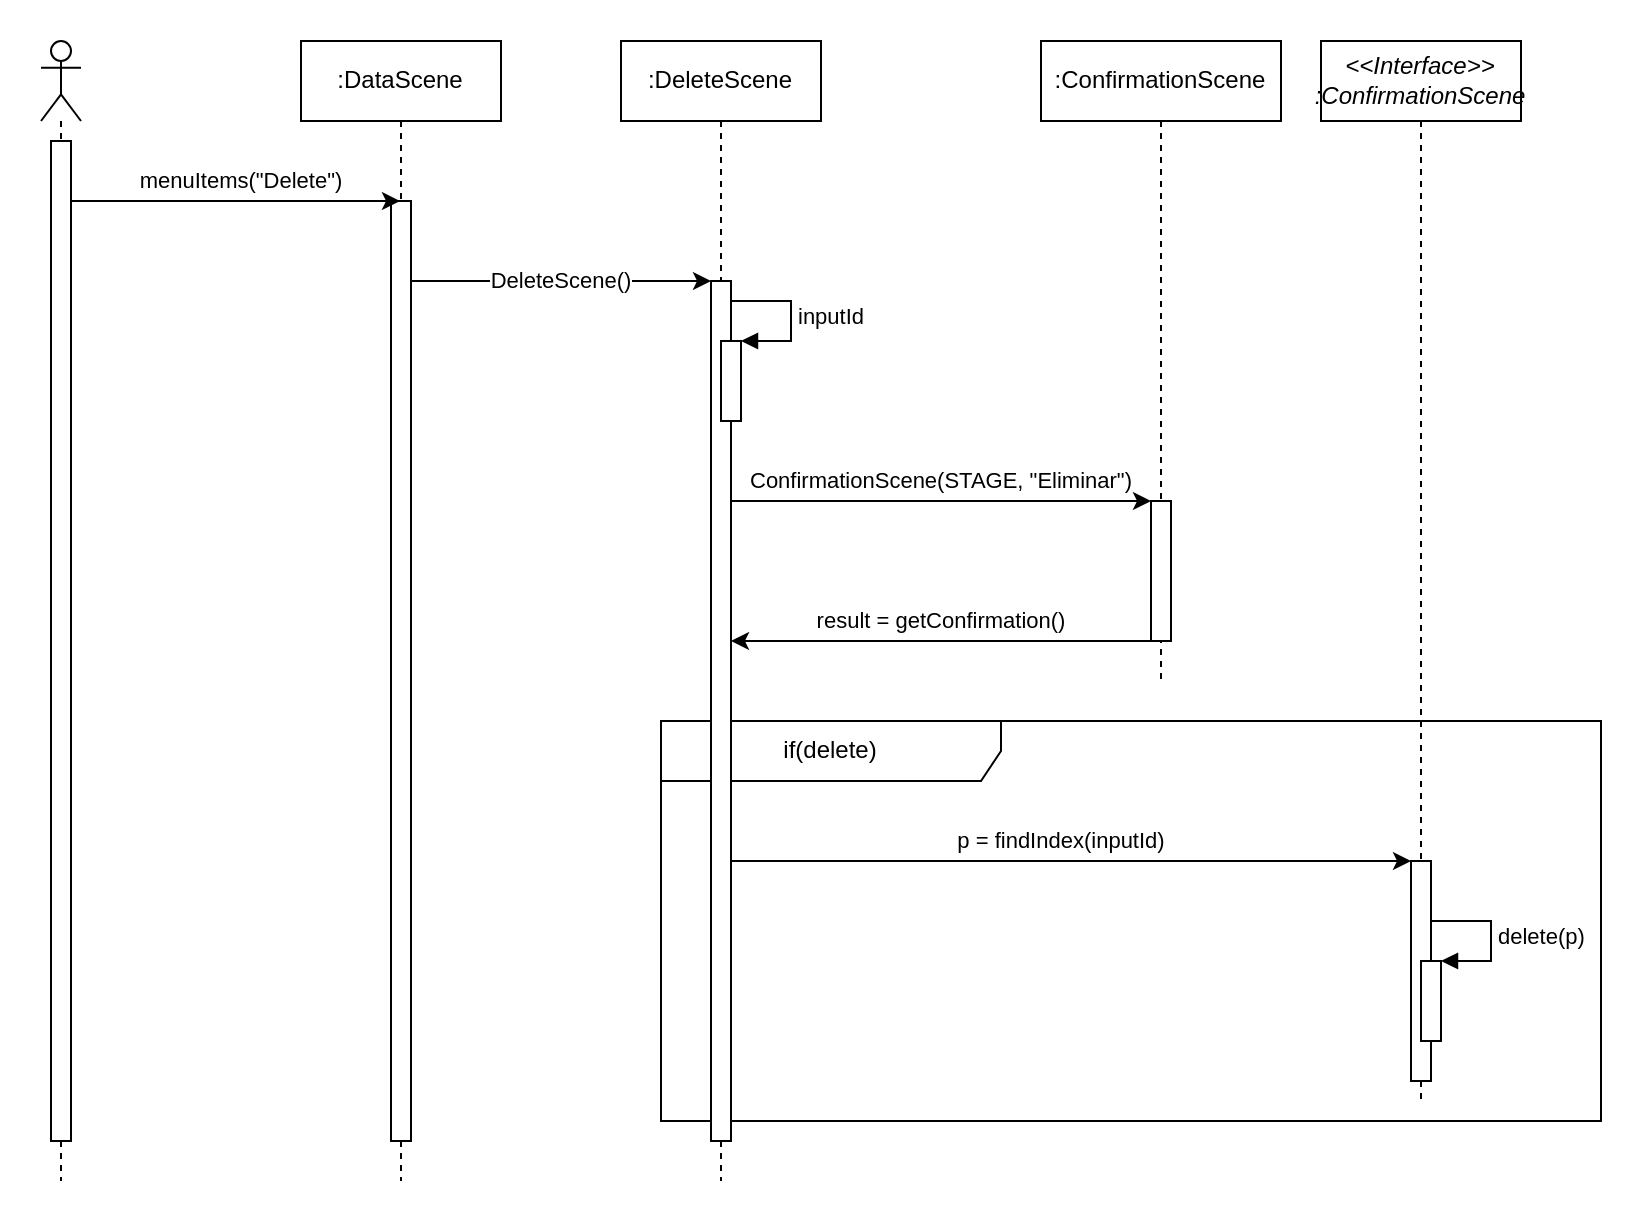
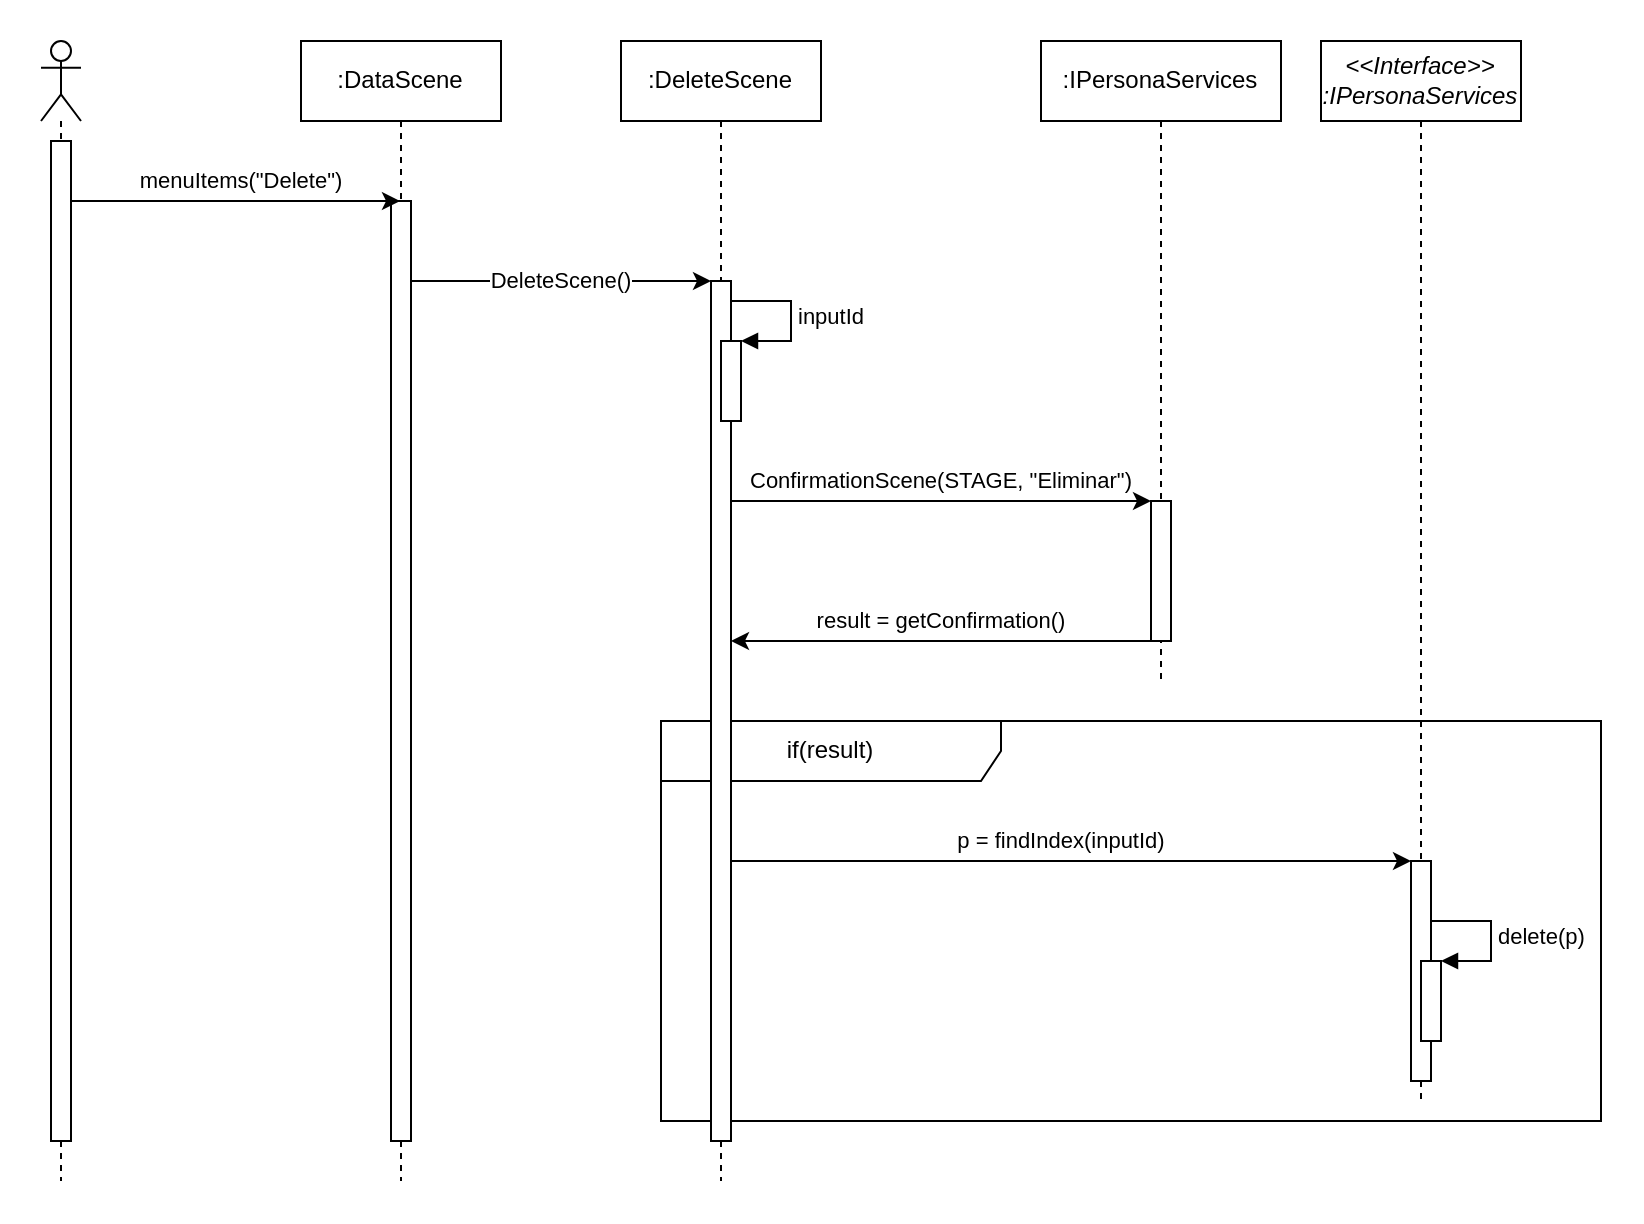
node ":ConfirmationScene": label ":ConfirmationScene" -> ":IPersonaServices"
node "<<Interface>> :ConfirmationScene": label "<<Interface>> :ConfirmationScene" -> "<<Interface>> :IPersonaServices"
node "if(delete)": label "if(delete)" -> "if(result)"
